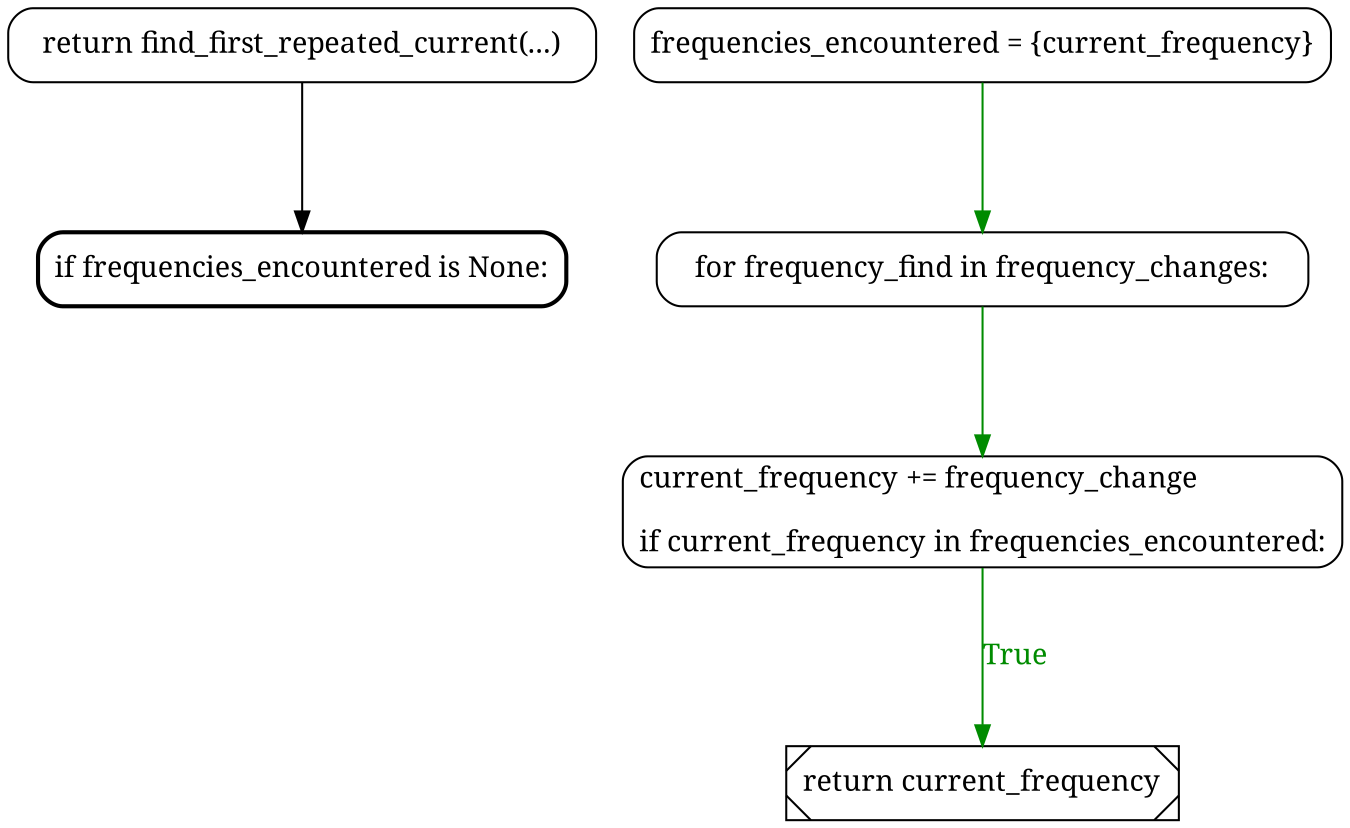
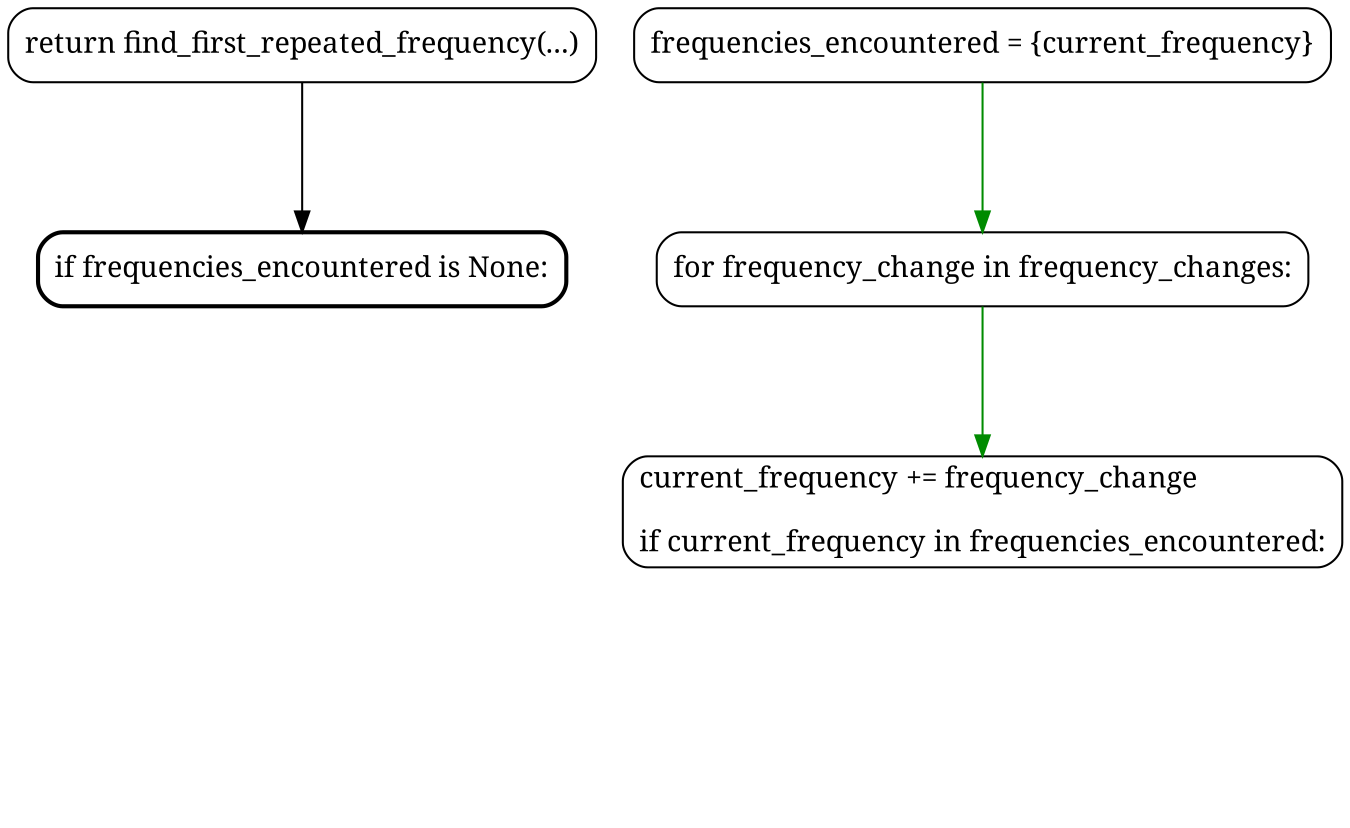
node "return find_first_repeated_current(...)": label "return find_first_repeated_current(...)" -> "return find_first_repeated_frequency(...)"
node "for frequency_find in frequency_changes:": label "for frequency_find in frequency_changes:" -> "for frequency_change in frequency_changes:"
node "return current_frequency": removed
